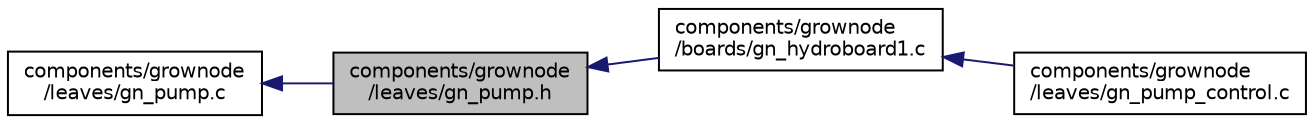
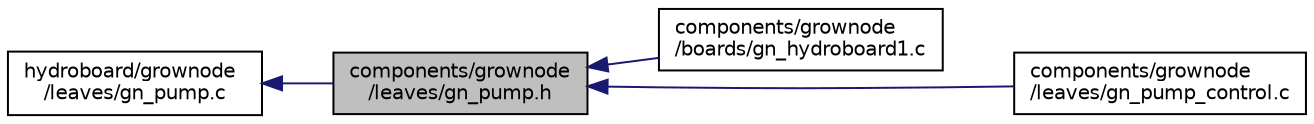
edge "components/grownode /leaves/gn_pump_control.c" -> "components/grownode /boards/gn_hydroboard1.c": now "components/grownode /leaves/gn_pump_control.c" -> "components/grownode /leaves/gn_pump.h"
node "components/grownode /leaves/gn_pump.c": label "components/grownode /leaves/gn_pump.c" -> "hydroboard/grownode /leaves/gn_pump.c"
